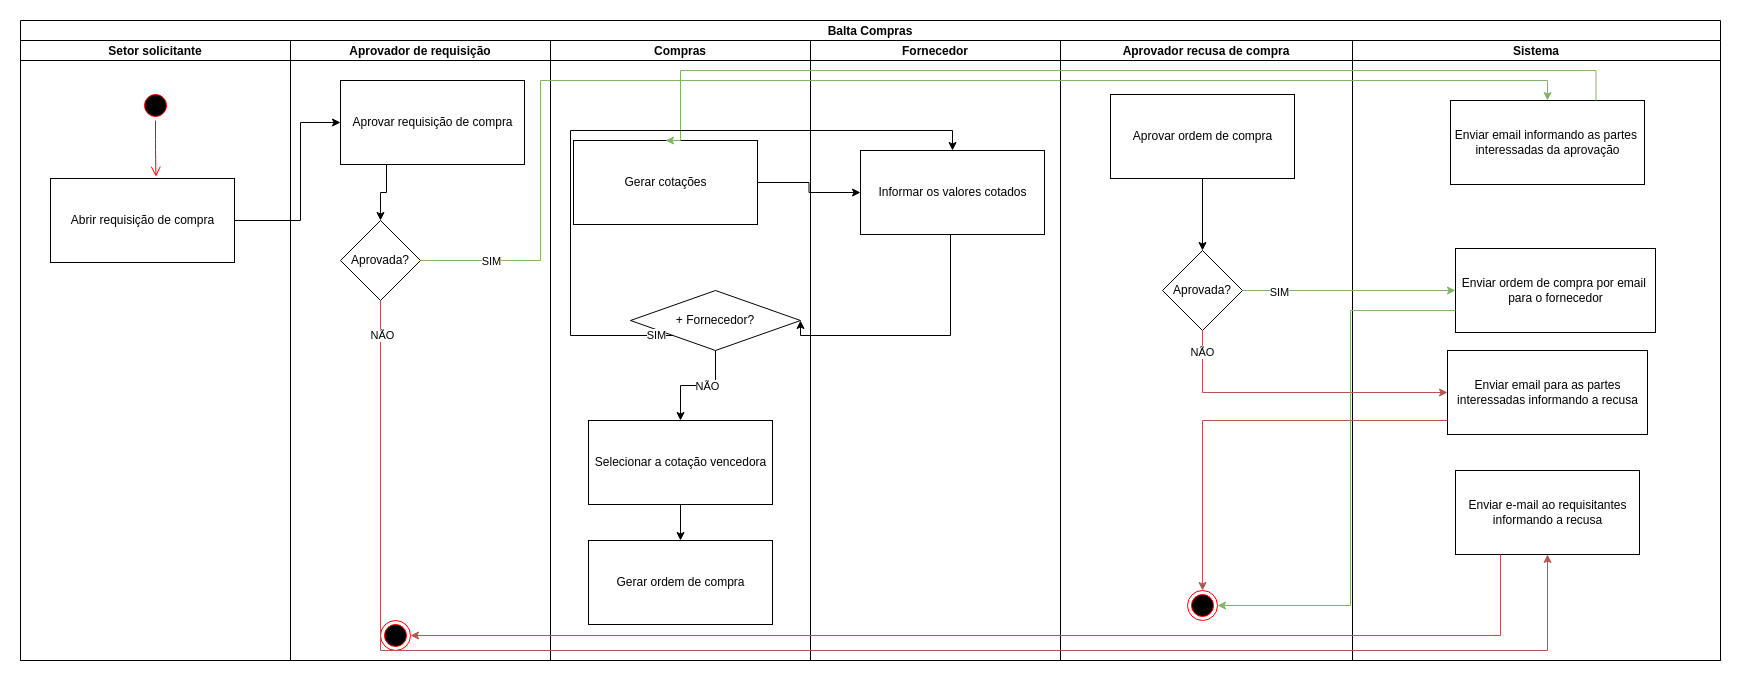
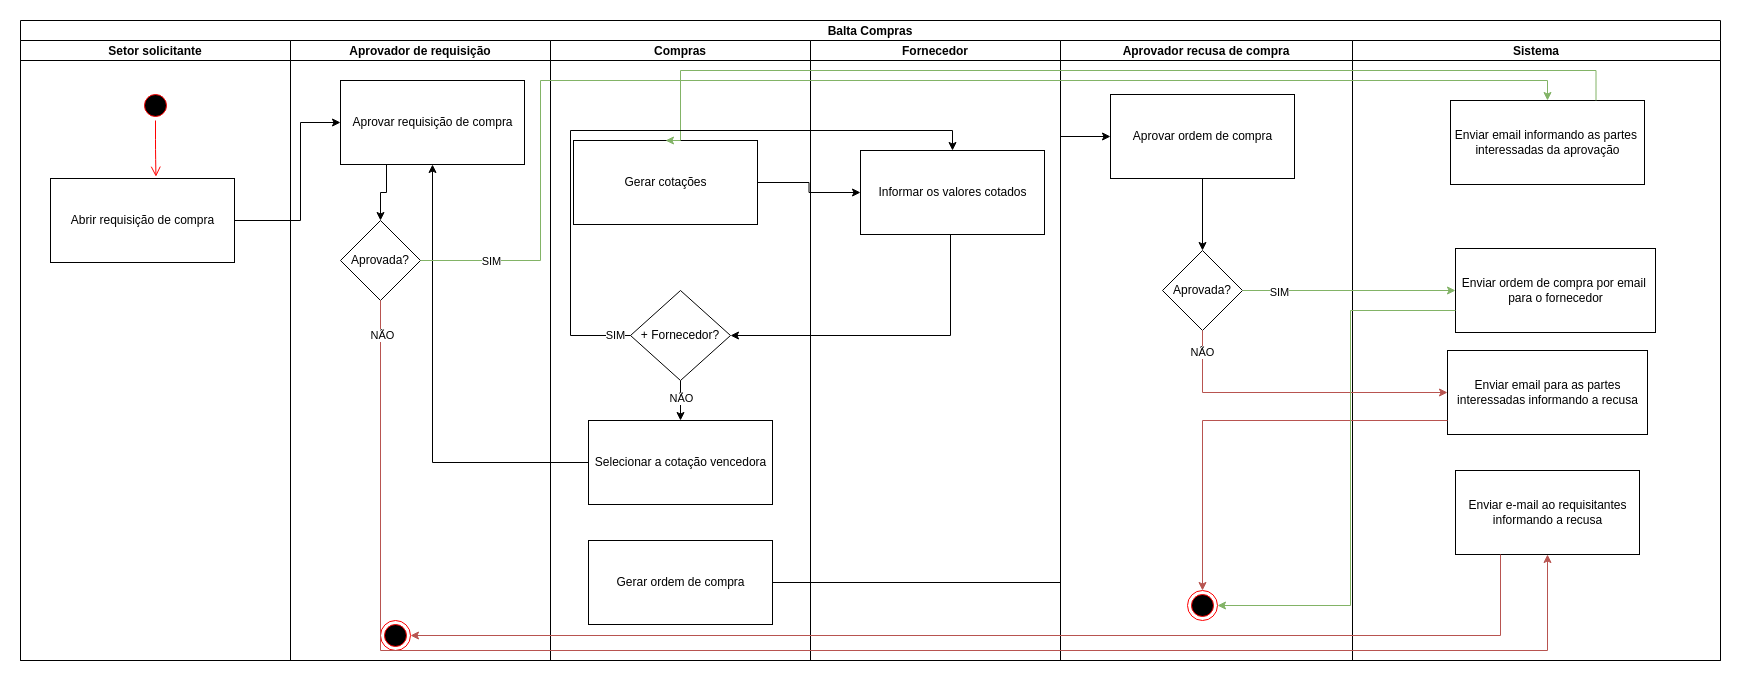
node "+ Fornecedor?": size 170x60 -> 100x90
edge "Selecionar a cotação vencedora" -> "Gerar ordem de compra": now "Selecionar a cotação vencedora" -> "Aprovar requisição de compra"
edge "Gerar ordem de compra" -> "Aprovar ordem de compra": added
